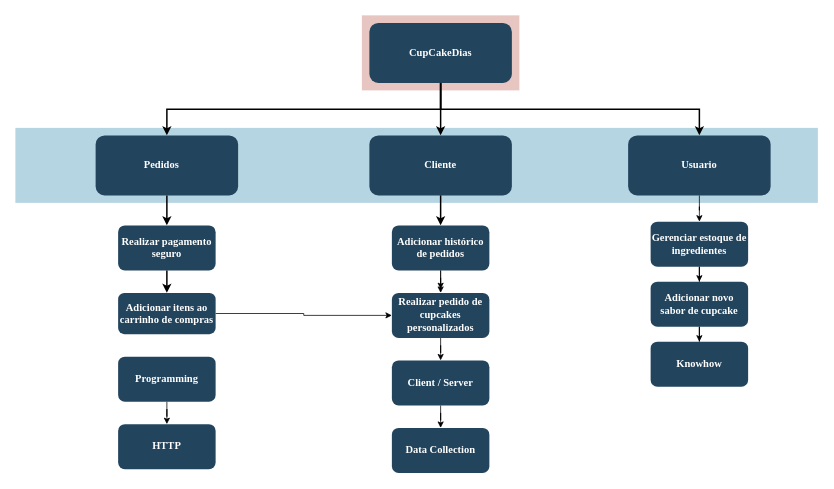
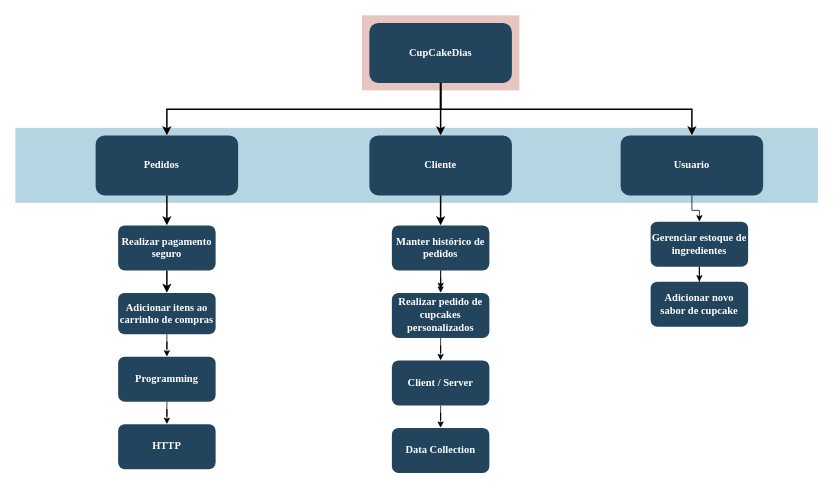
node "Usuario": moved (699, 165) -> (692, 165)
node "Adicionar histórico de pedidos": label "Adicionar histórico de pedidos" -> "Manter histórico de pedidos"
edge "Adicionar itens ao carrinho de compras" -> "Realizar pedido de cupcakes personalizados": now "Adicionar itens ao carrinho de compras" -> "Programming"
edge "Adicionar novo sabor de cupcake" -> "Knowhow": removed
node "Knowhow": removed
